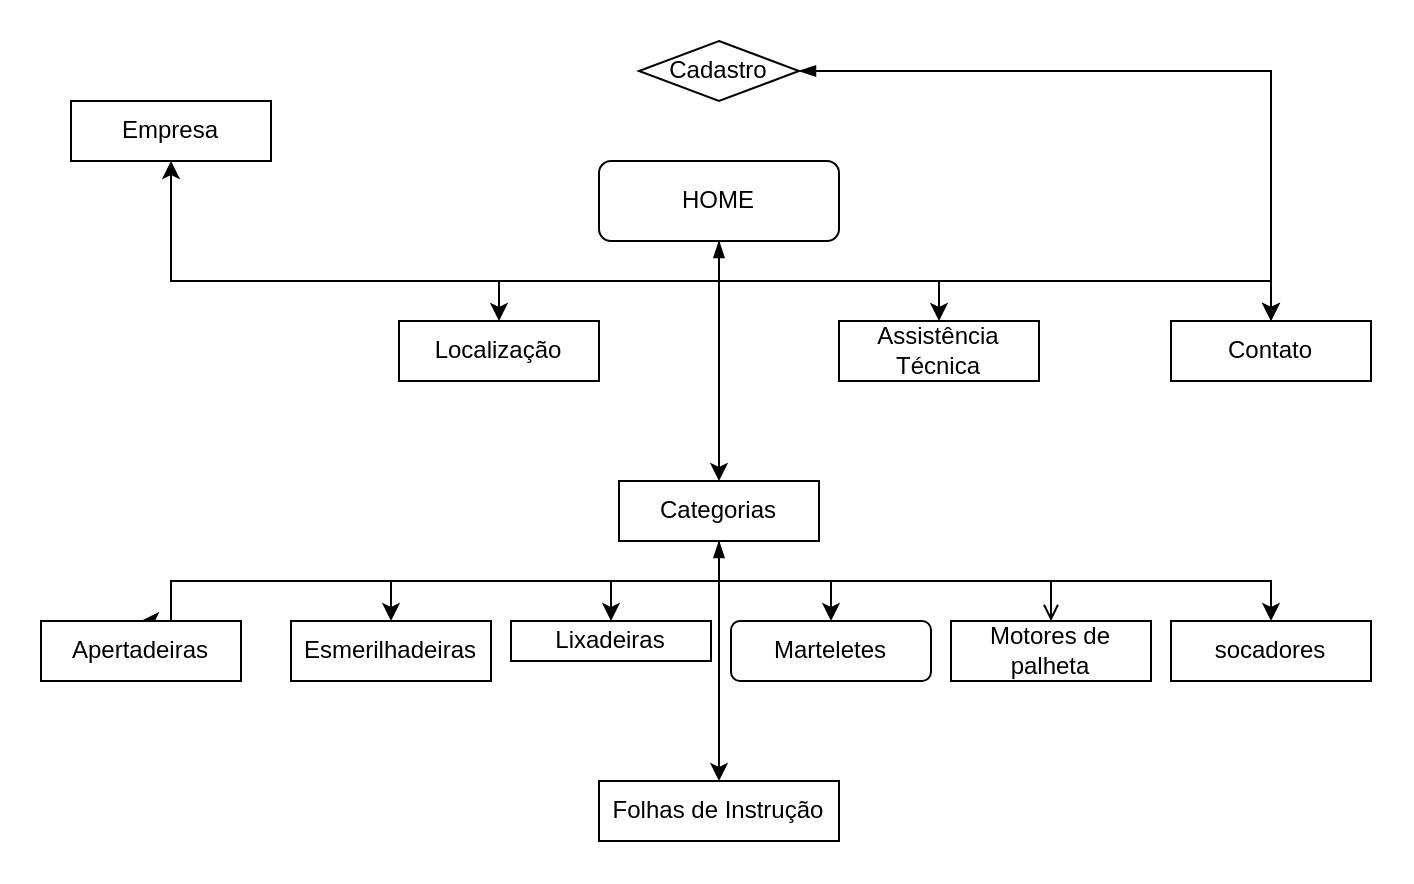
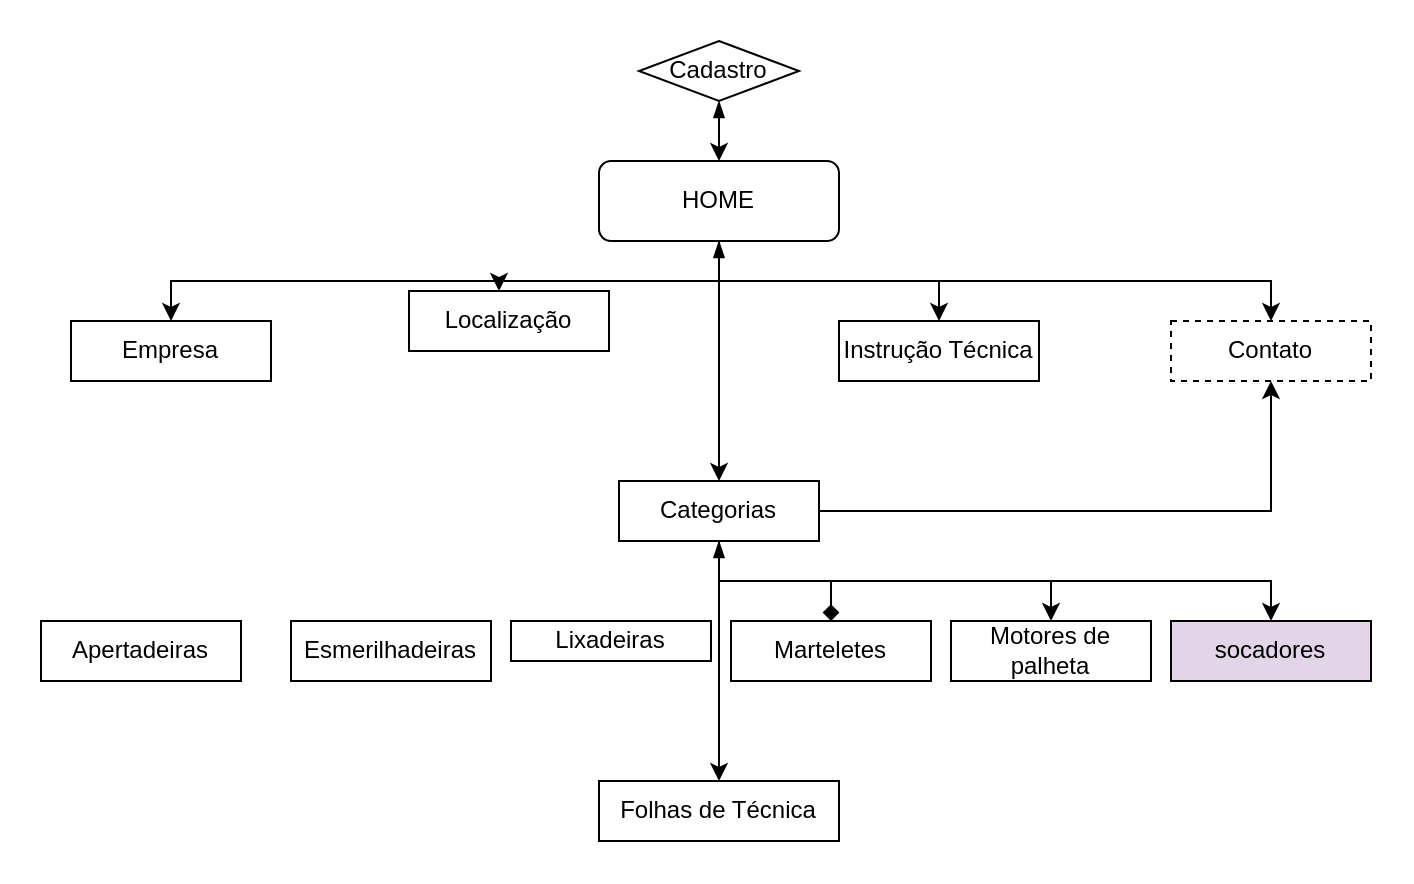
edge "Cadastro" -- "Contato": now "Cadastro" -- "HOME"
node "Empresa": moved (171, 131) -> (171, 351)
node "Localização": moved (499, 351) -> (509, 321)
node "Assistência Técnica": label "Assistência Técnica" -> "Instrução Técnica"
node "Contato": style solid -> dashed
edge "Categorias" -> "Apertadeiras": removed
edge "Categorias" -> "Esmerilhadeiras": removed
edge "Categorias" -> "Lixadeiras": now "Categorias" -> "Contato"
edge "Categorias" -- "Marteletes": arrowhead classic -> diamond
edge "Categorias" -> "Motores de palheta": arrowhead open -> classic
node "Marteletes": shape rounded rectangle -> rectangle
node "socadores": fillcolor #ffffff -> #e1d5e7
node "Folhas de Instrução": label "Folhas de Instrução" -> "Folhas de Técnica"
